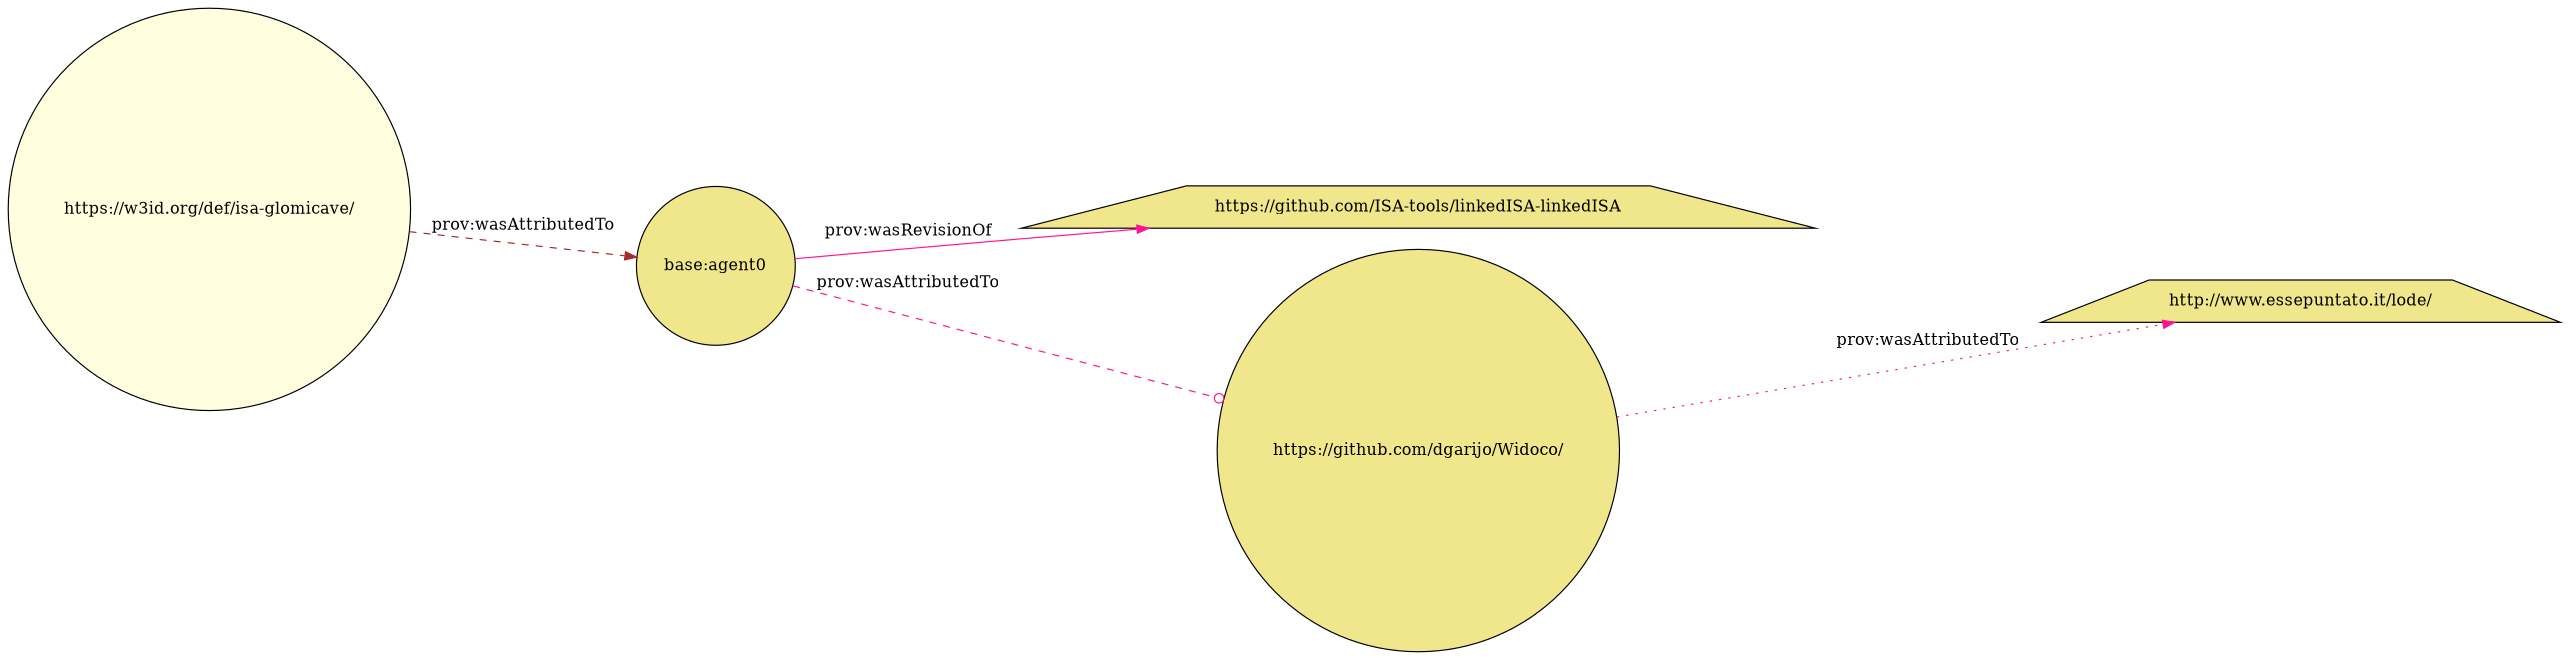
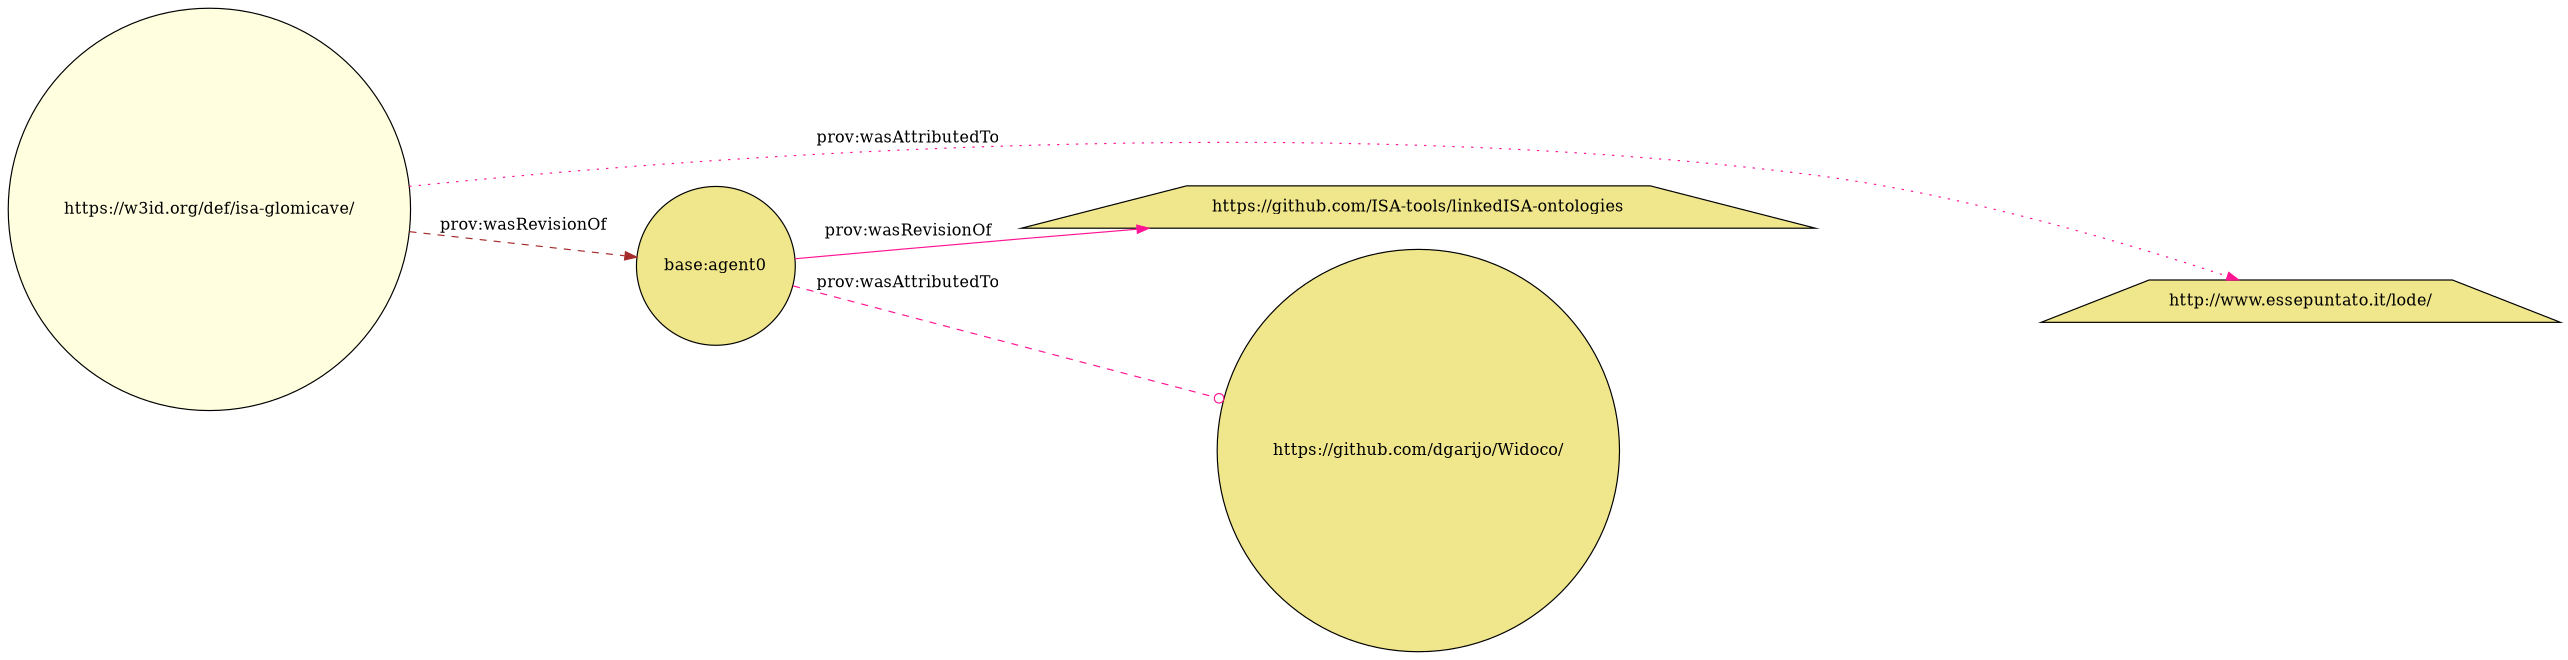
node "https://github.com/ISA-tools/linkedISA-linkedISA": label "https://github.com/ISA-tools/linkedISA-linkedISA" -> "https://github.com/ISA-tools/linkedISA-ontologies"
edge "https://w3id.org/def/isa-glomicave/" -> "base:agent0": label "prov:wasAttributedTo" -> "prov:wasRevisionOf"
edge "https://github.com/dgarijo/Widoco/" -> "http://www.essepuntato.it/lode/": now "https://w3id.org/def/isa-glomicave/" -> "http://www.essepuntato.it/lode/"
